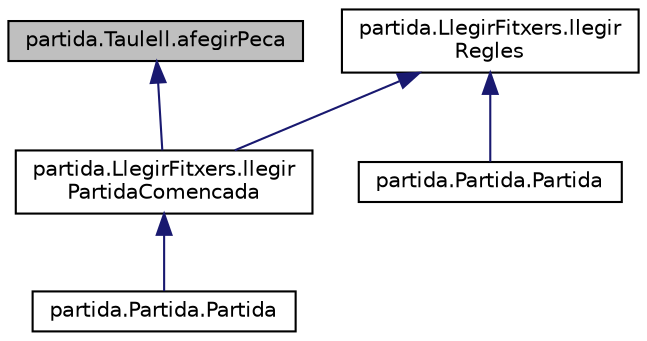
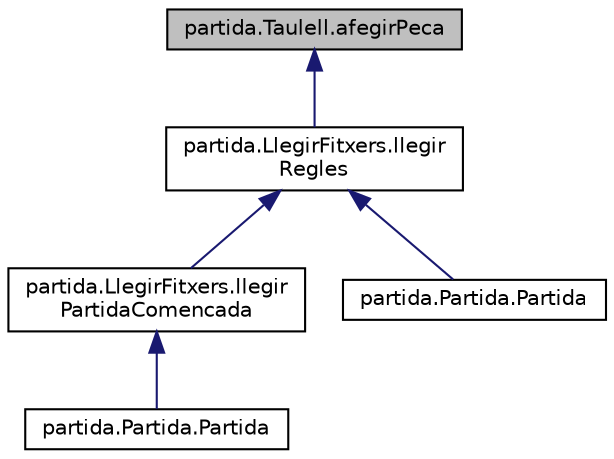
edge "partida.LlegirFitxers.llegir PartidaComencada" -> "partida.Taulell.afegirPeca": now "partida.LlegirFitxers.llegir Regles" -> "partida.Taulell.afegirPeca"
